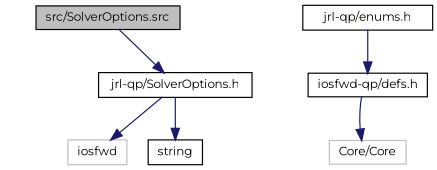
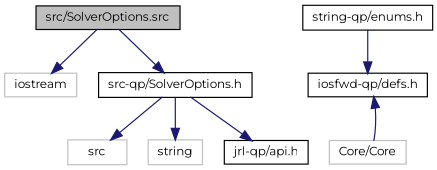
node "jrl-qp/enums.h": label "jrl-qp/enums.h" -> "string-qp/enums.h"
node "iostream": added
node "jrl-qp/SolverOptions.h": label "jrl-qp/SolverOptions.h" -> "src-qp/SolverOptions.h"
edge "iosfwd-qp/defs.h" -> "Core/Core": reversed
node "iosfwd": label "iosfwd" -> "src"
node "string": color black -> grey75
node "jrl-qp/api.h": added
